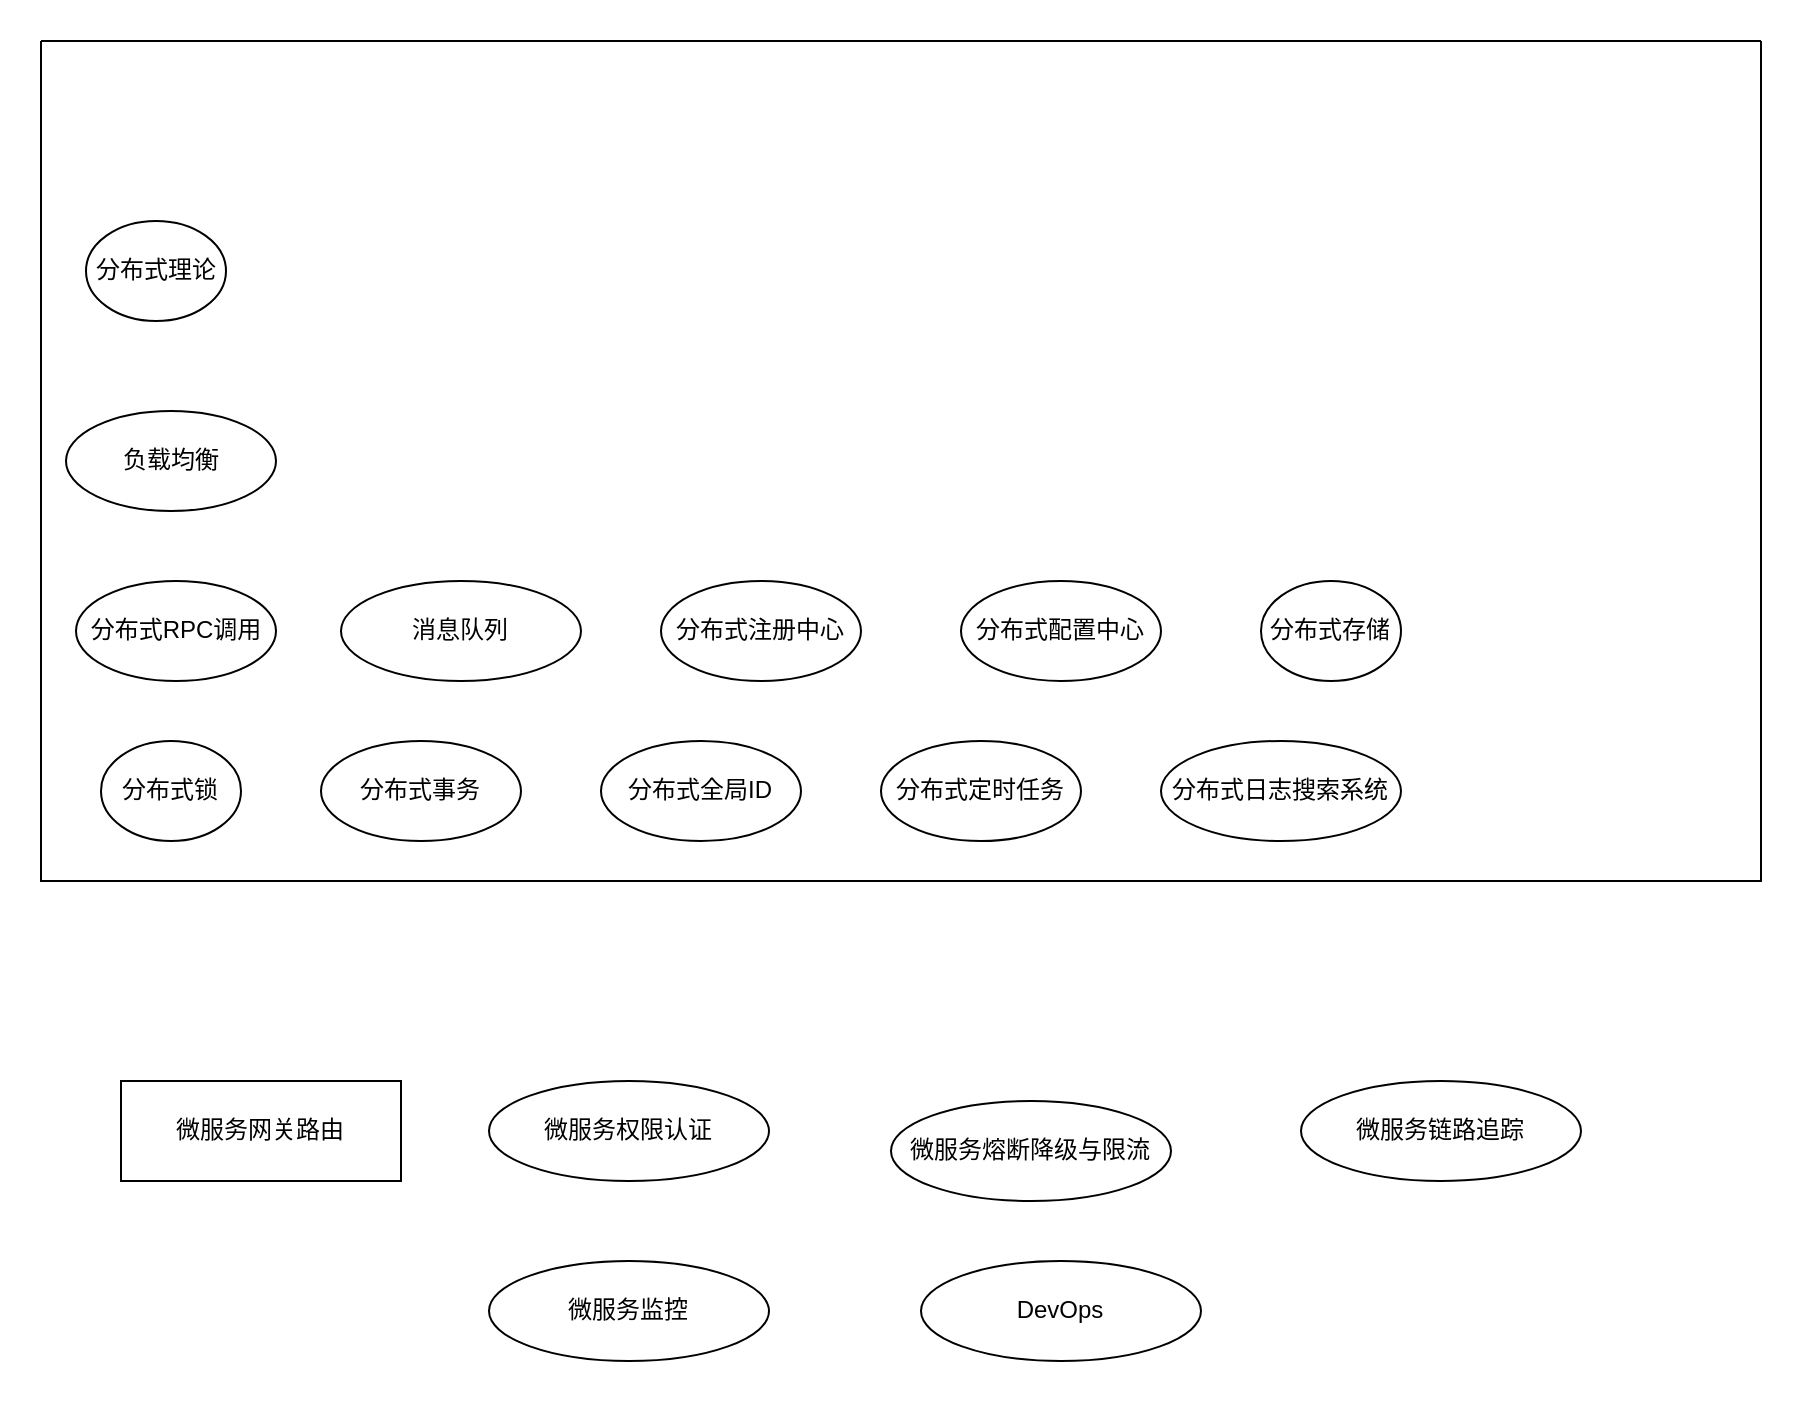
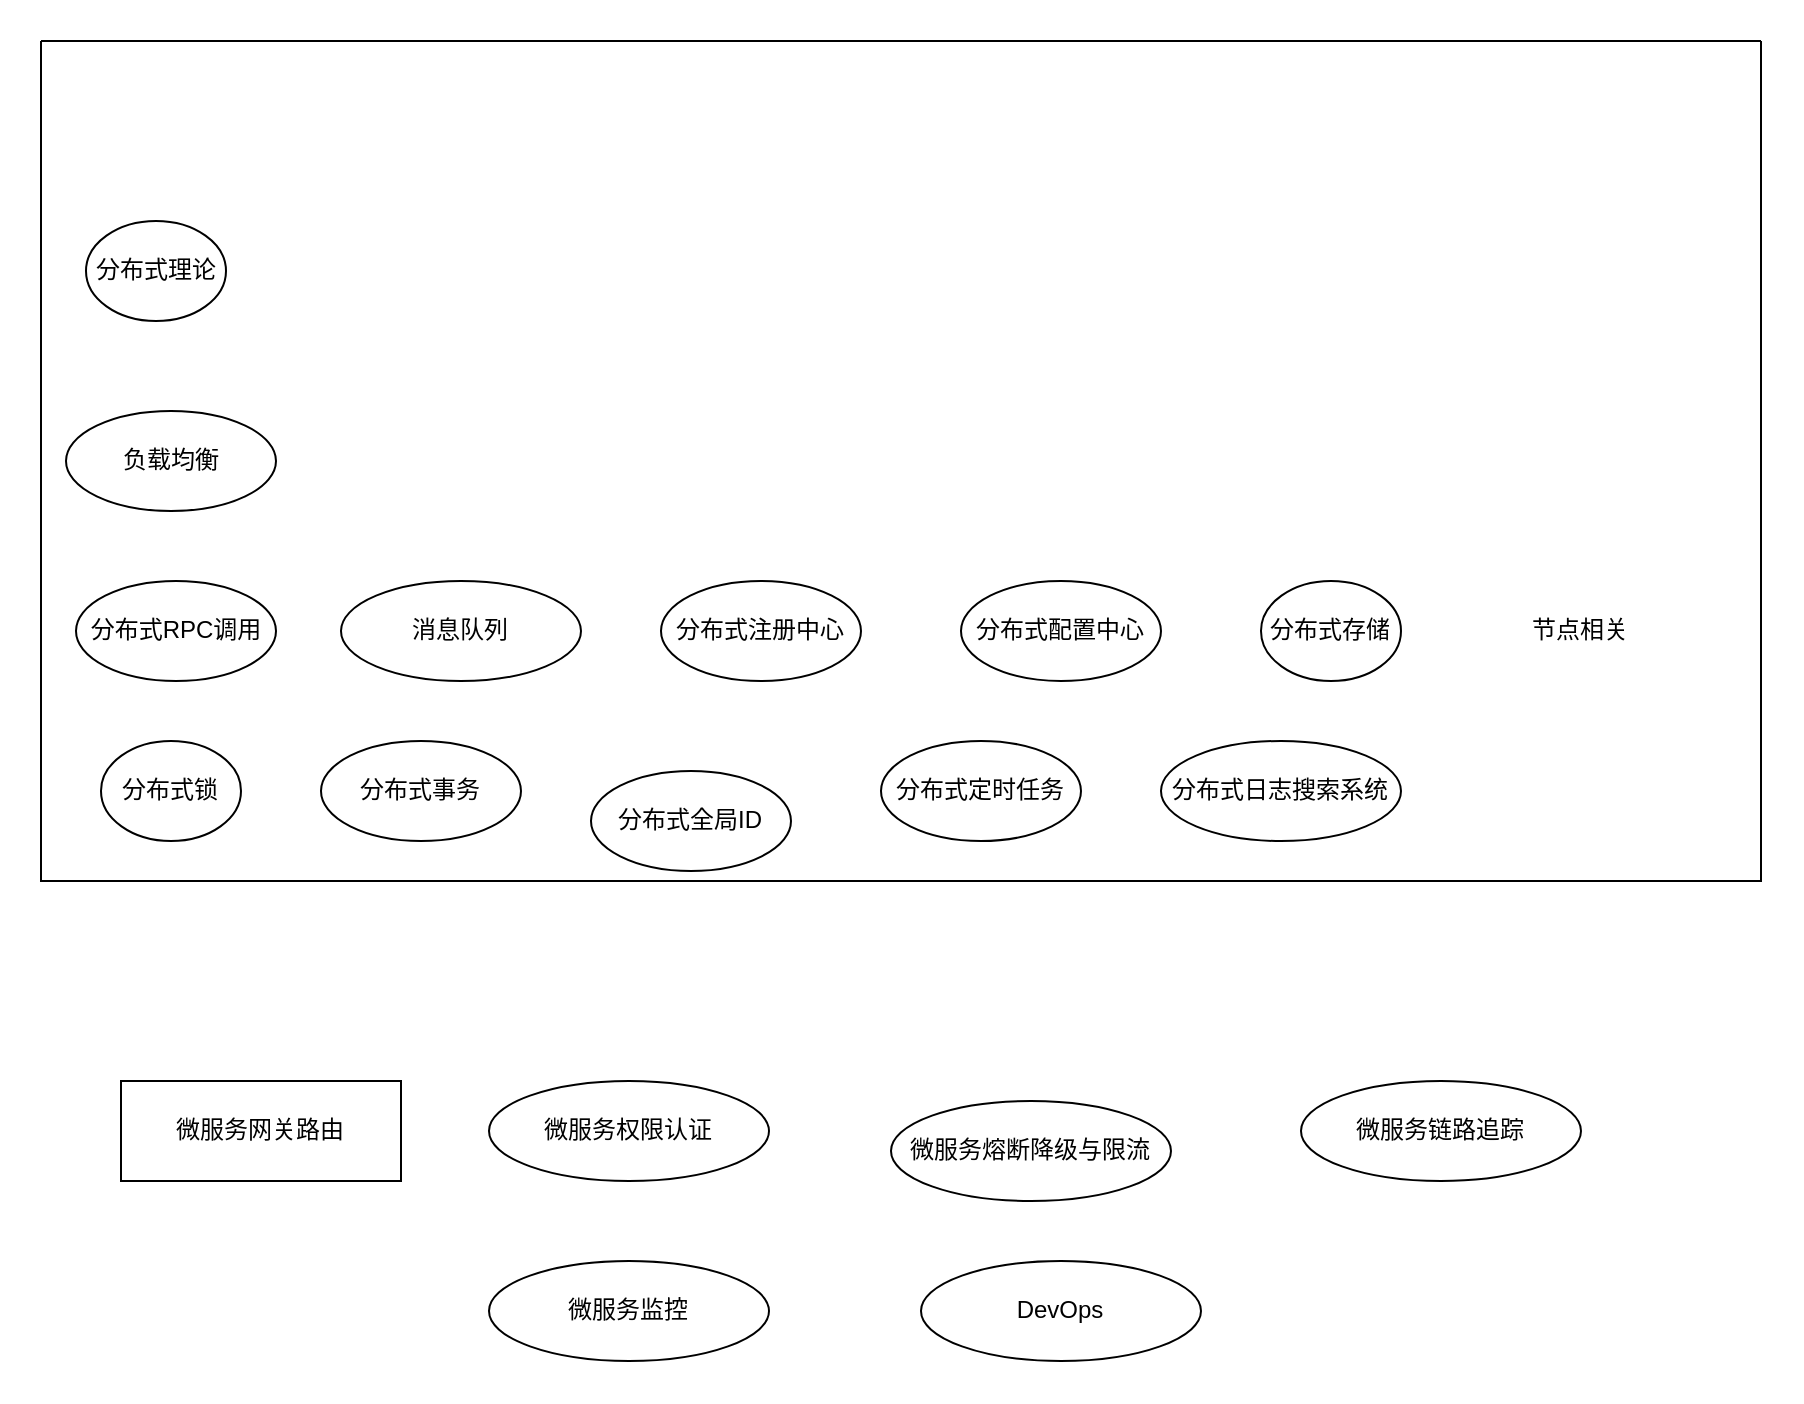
node "节点相关": added
node "分布式全局ID": moved (701, 791) -> (691, 821)
